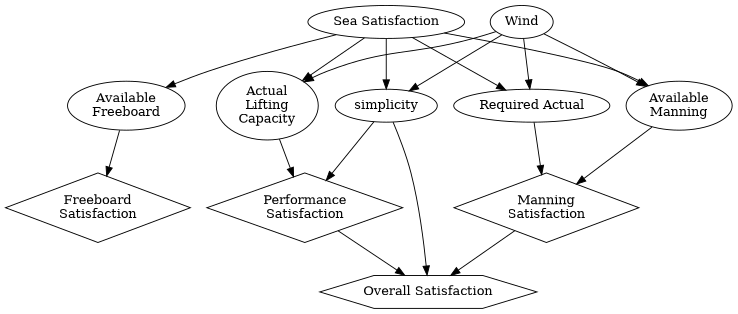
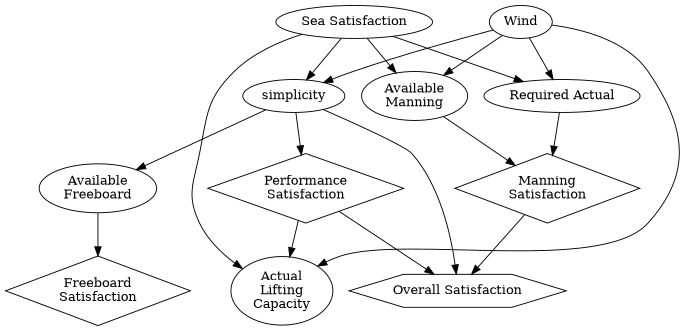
edge "Sea Satisfaction" -> "Available Freeboard": now "simplicity" -> "Available Freeboard"
edge "Actual Lifting Capacity" -> "Performance Satisfaction": reversed
